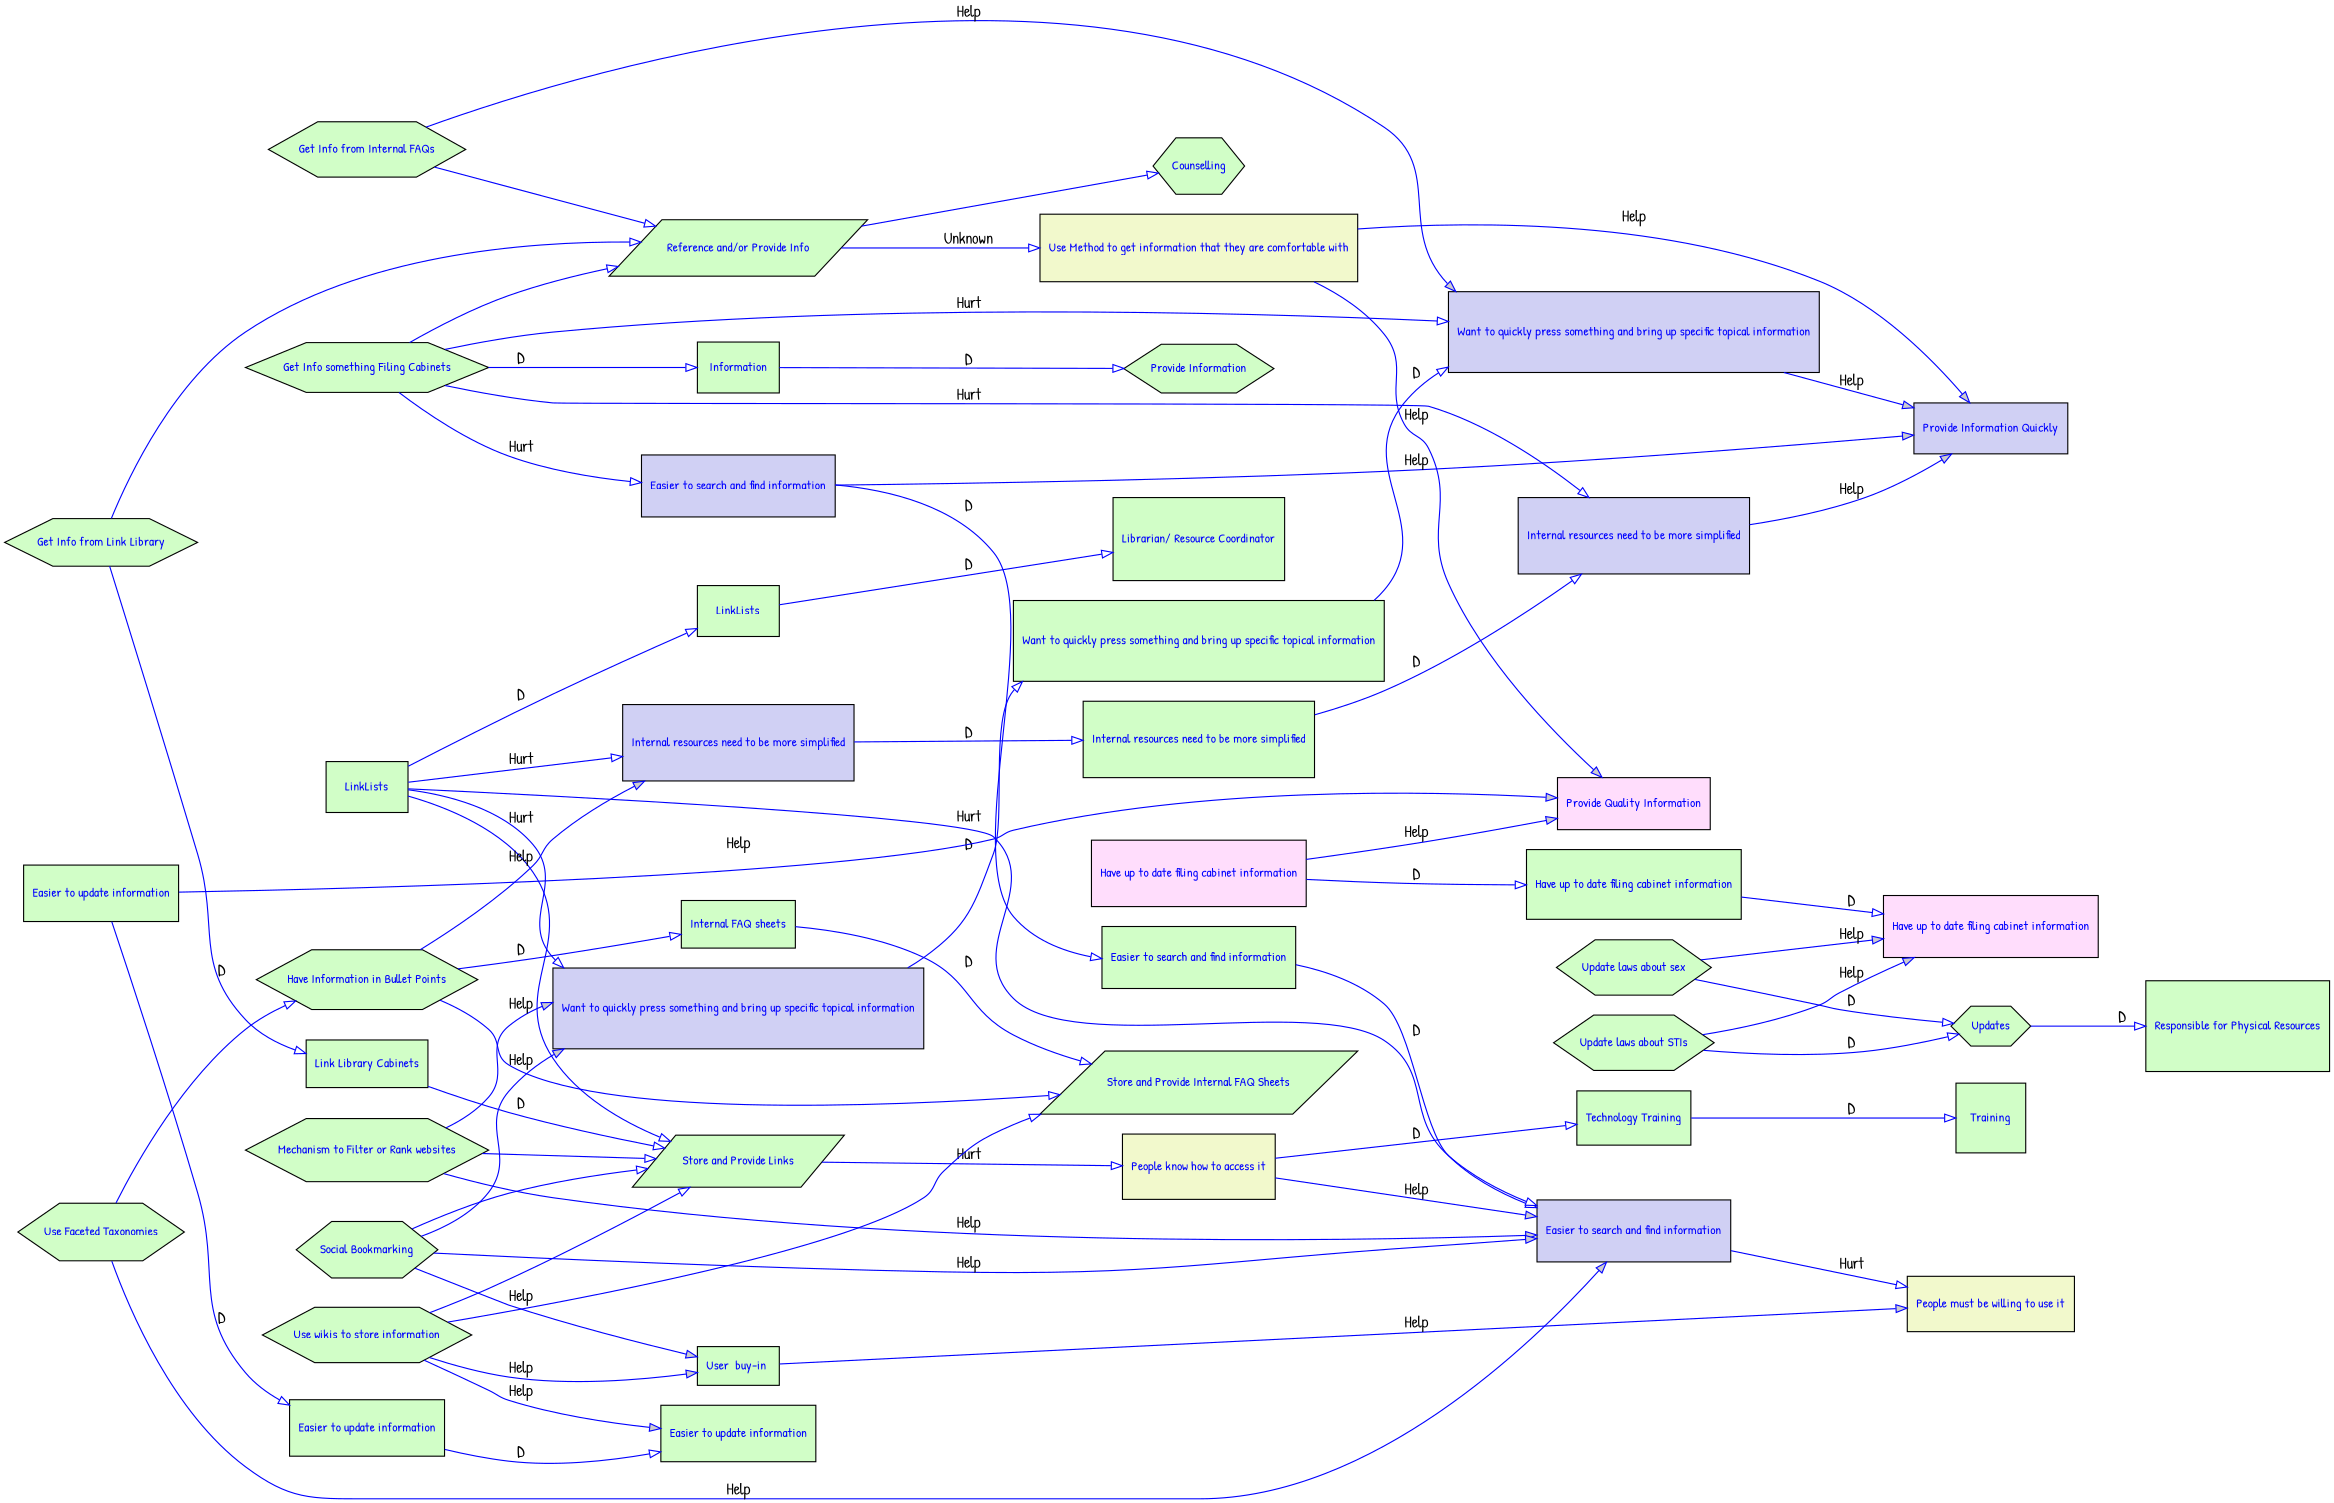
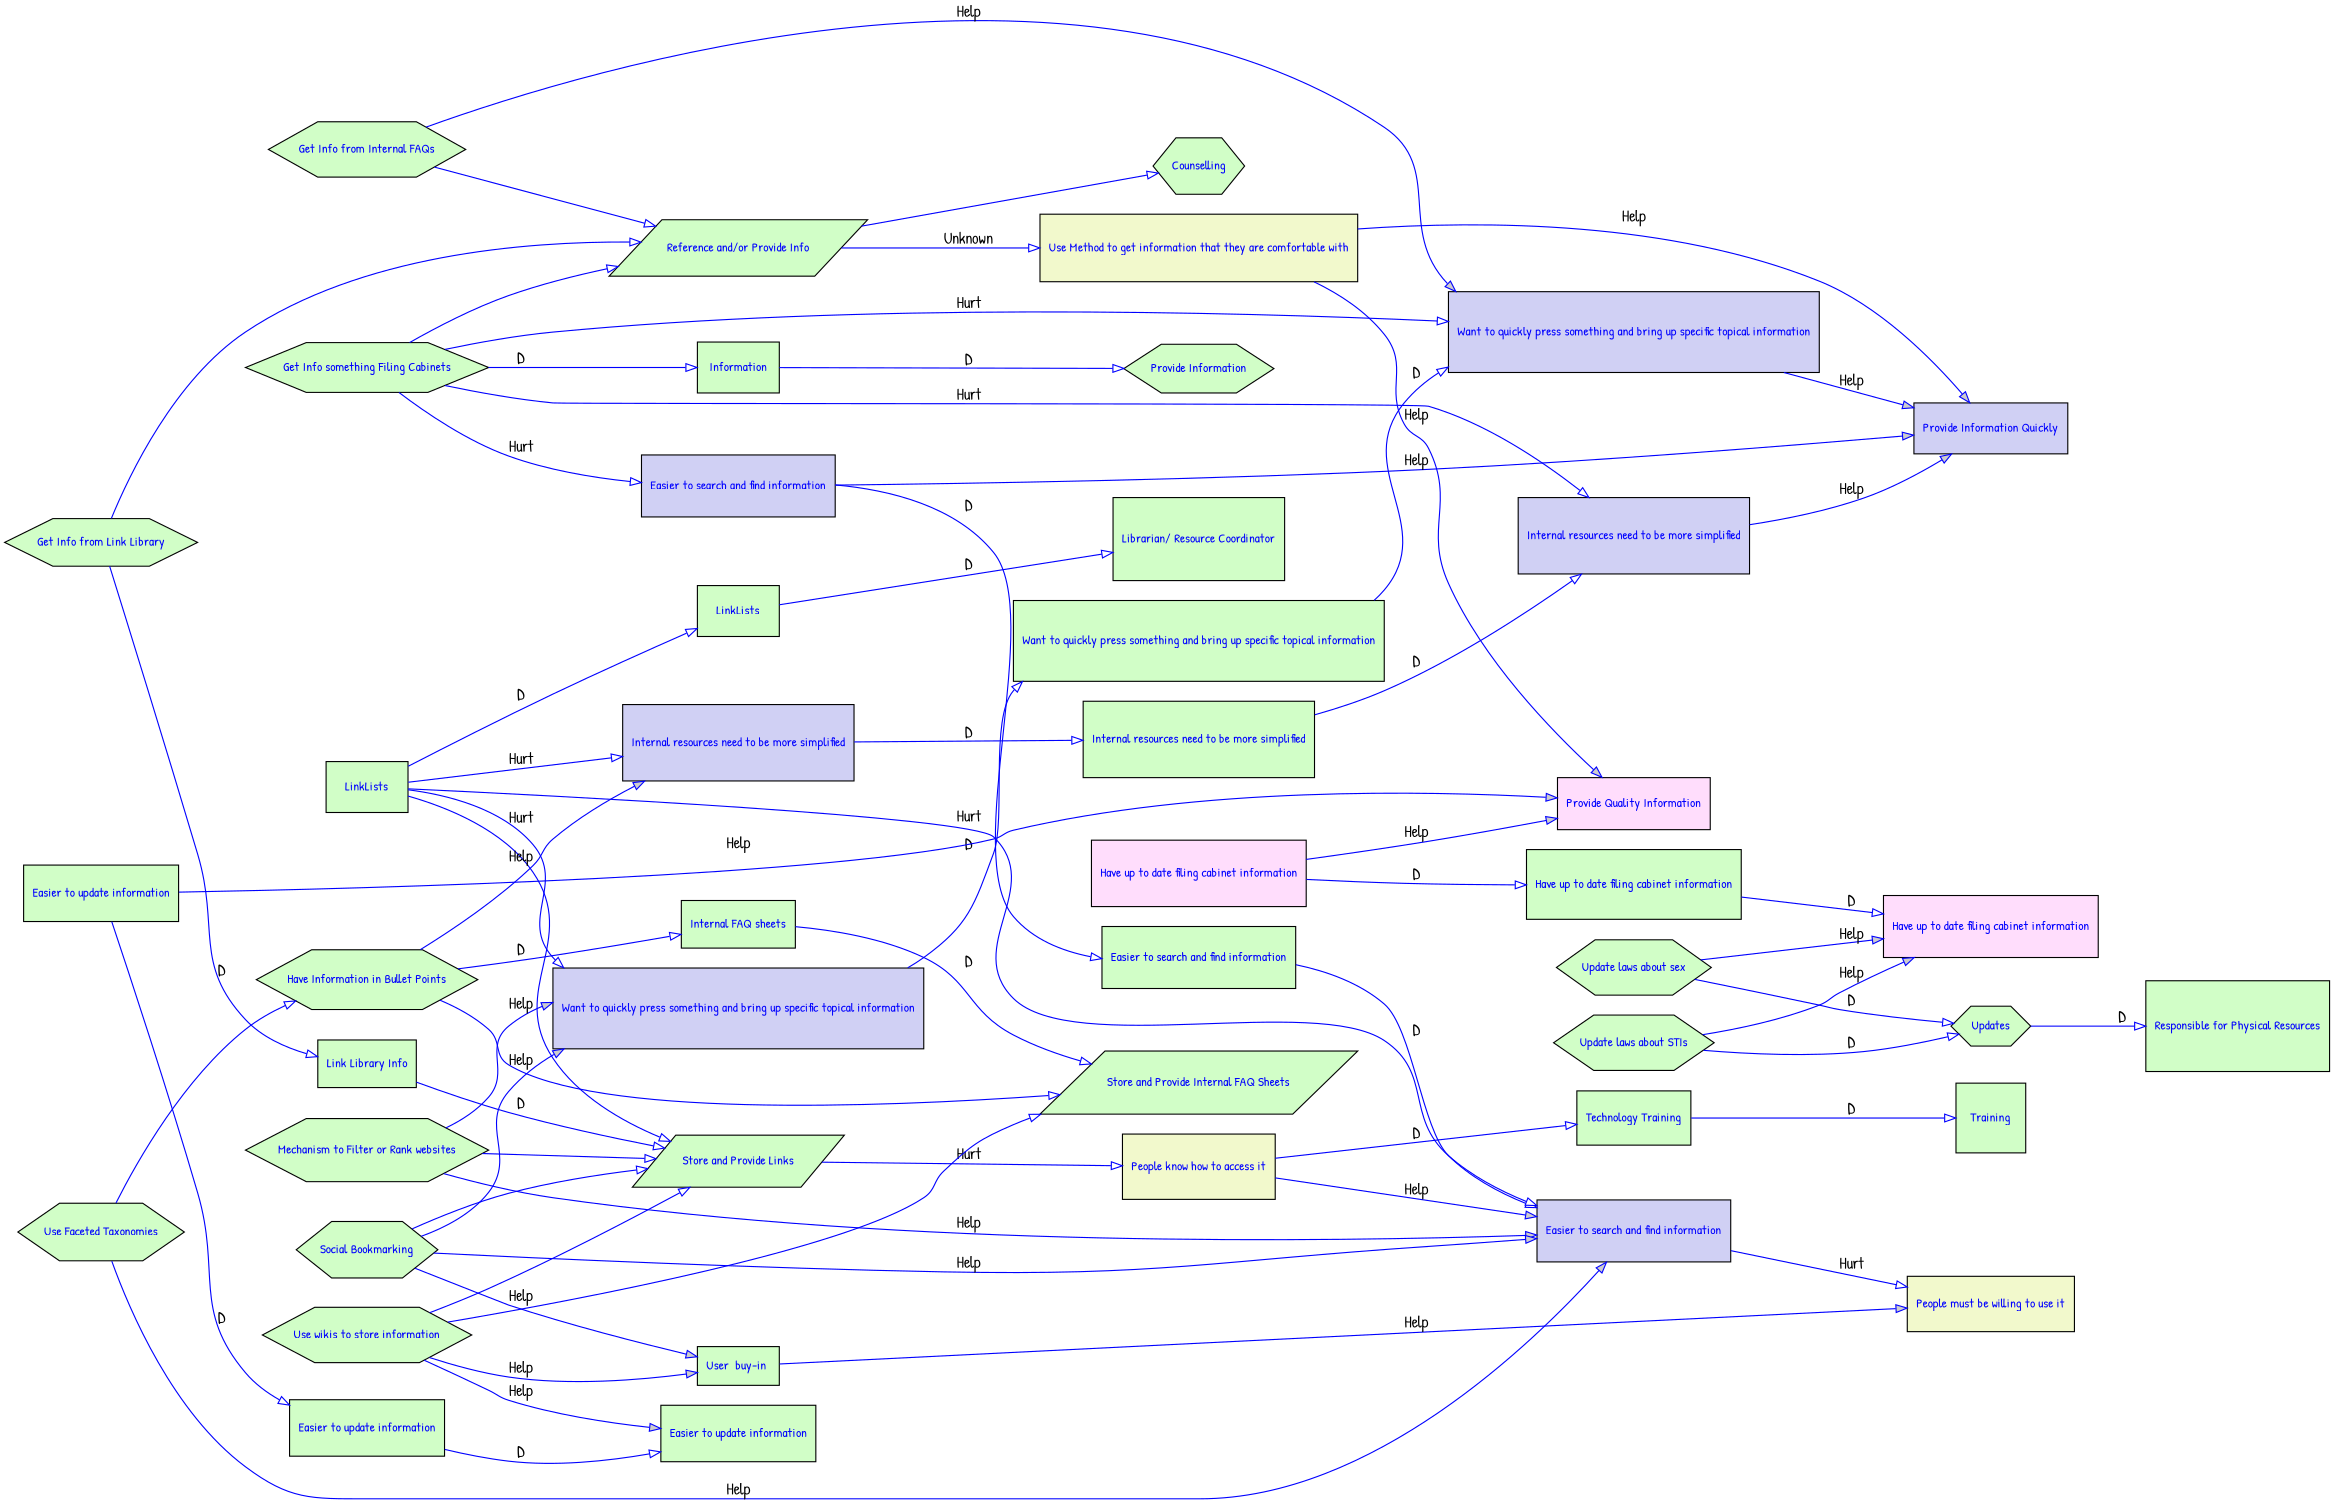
node "Link Library Cabinets": label "Link Library Cabinets" -> "Link Library Info"
